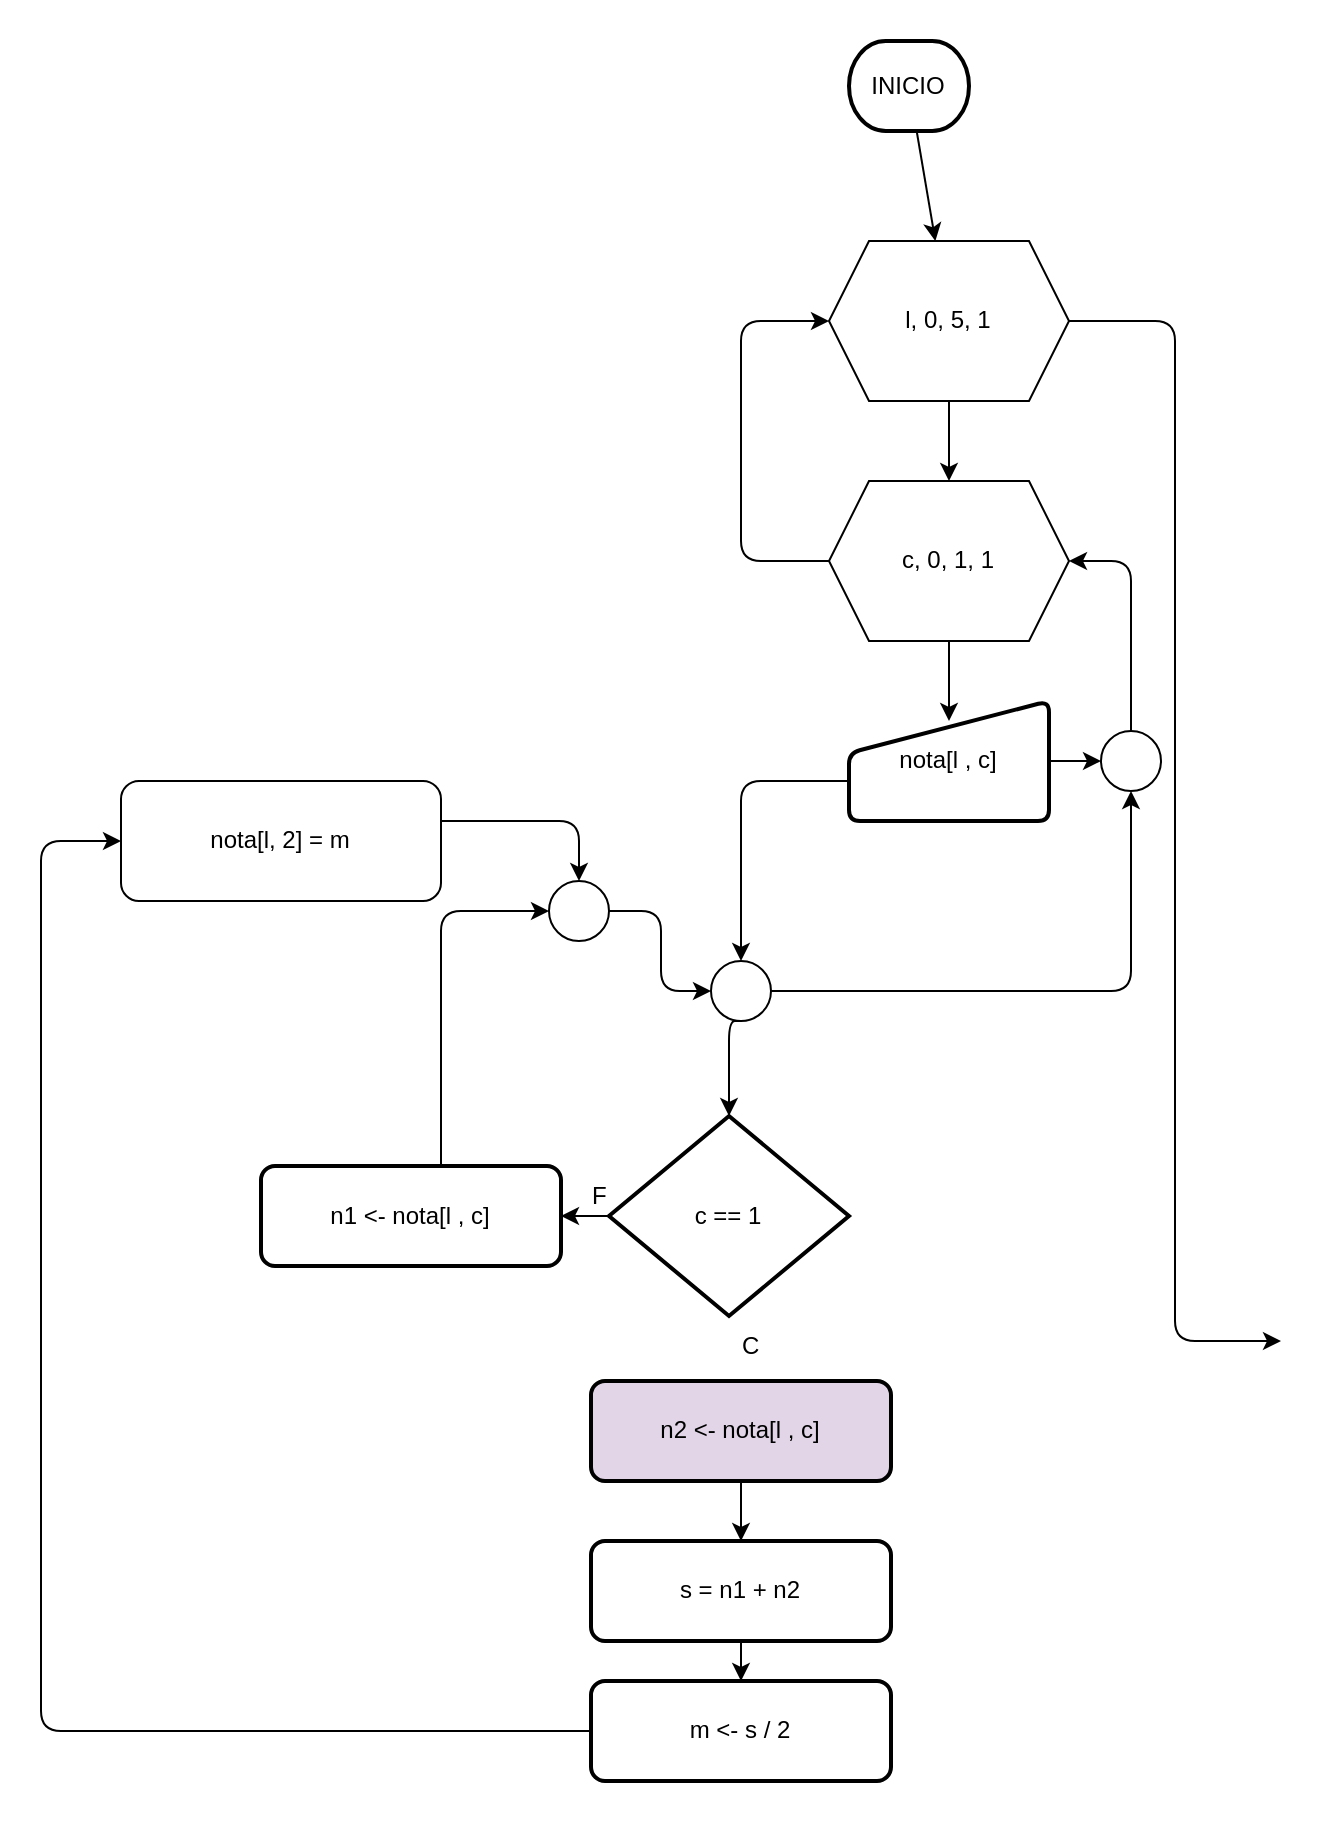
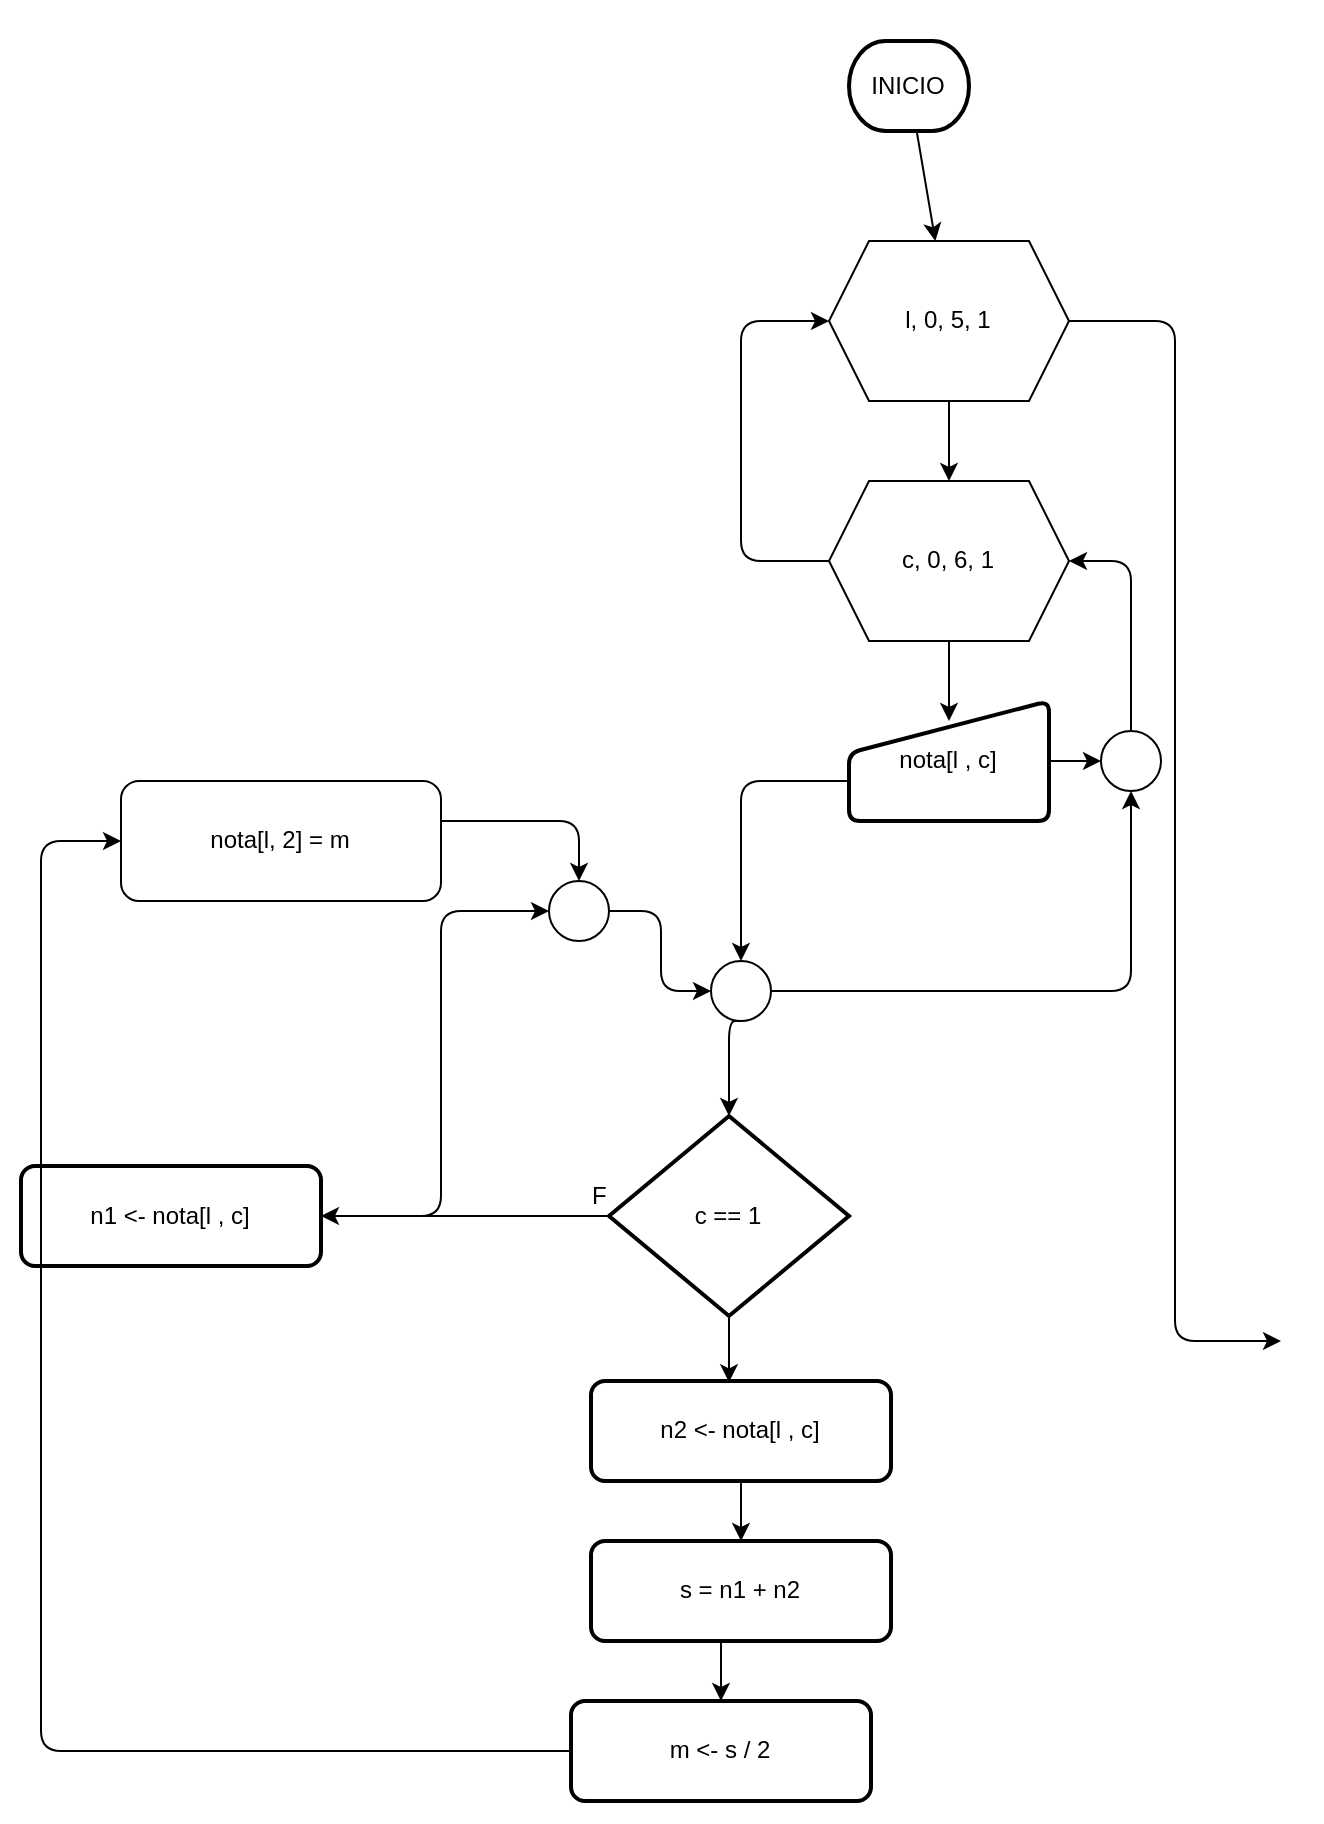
node "c, 0, 1, 1": label "c, 0, 1, 1" -> "c, 0, 6, 1"
node "n1 <- nota[l , c]": moved (411, 1216) -> (171, 1216)
edge "c == 1" -> "n2 <- nota[l , c]": added
node "C": removed
node "n2 <- nota[l , c]": fillcolor #e1d5e7 -> #ffffff
node "m <- s / 2": moved (741, 1731) -> (721, 1751)
